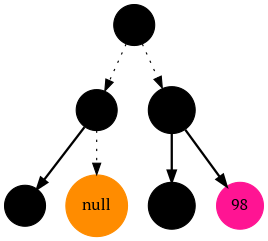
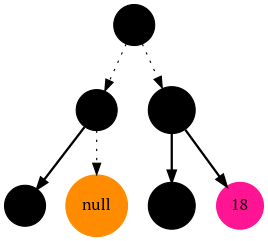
node "98": label "98" -> "18"
